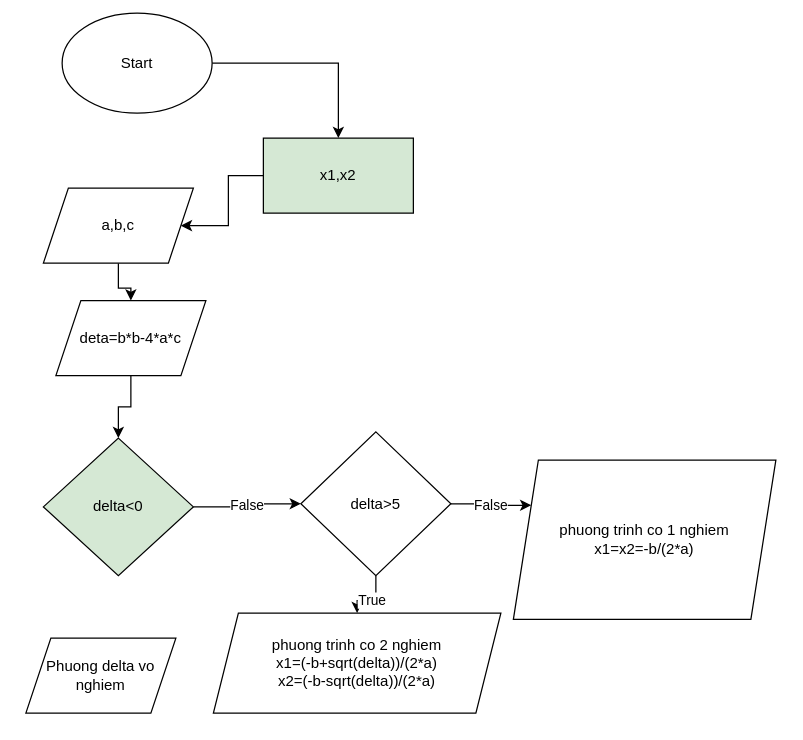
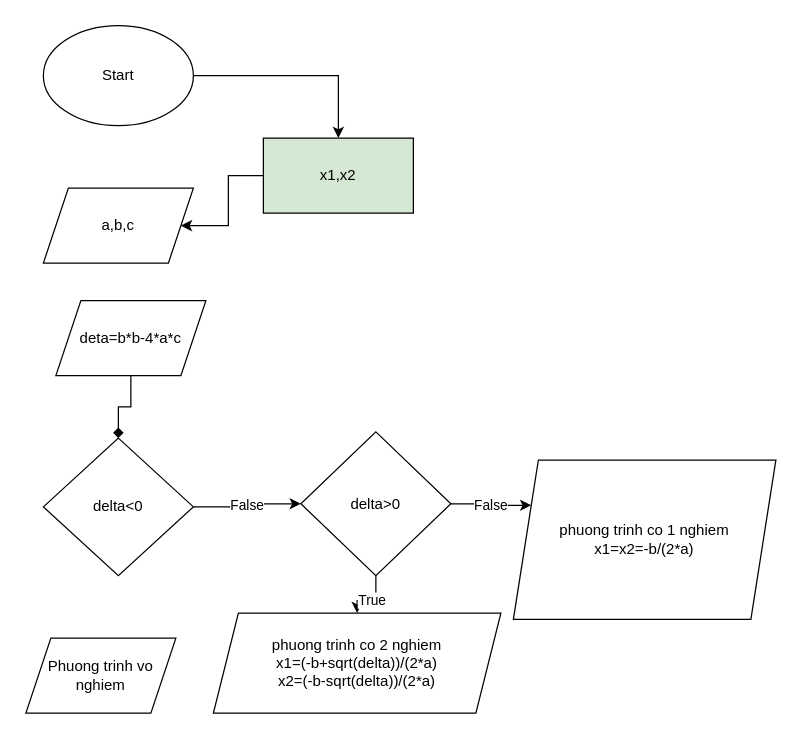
node "Start": moved (137, 63) -> (118, 76)
edge "a,b,c" -> "deta=b*b-4*a*c": removed
edge "deta=b*b-4*a*c" -> "delta<0": arrowhead classic -> diamond
node "delta>5": label "delta>5" -> "delta>0"
node "delta<0": fillcolor #d5e8d4 -> #ffffff
node "Phuong delta vo nghiem": label "Phuong delta vo nghiem" -> "Phuong trinh vo nghiem"
